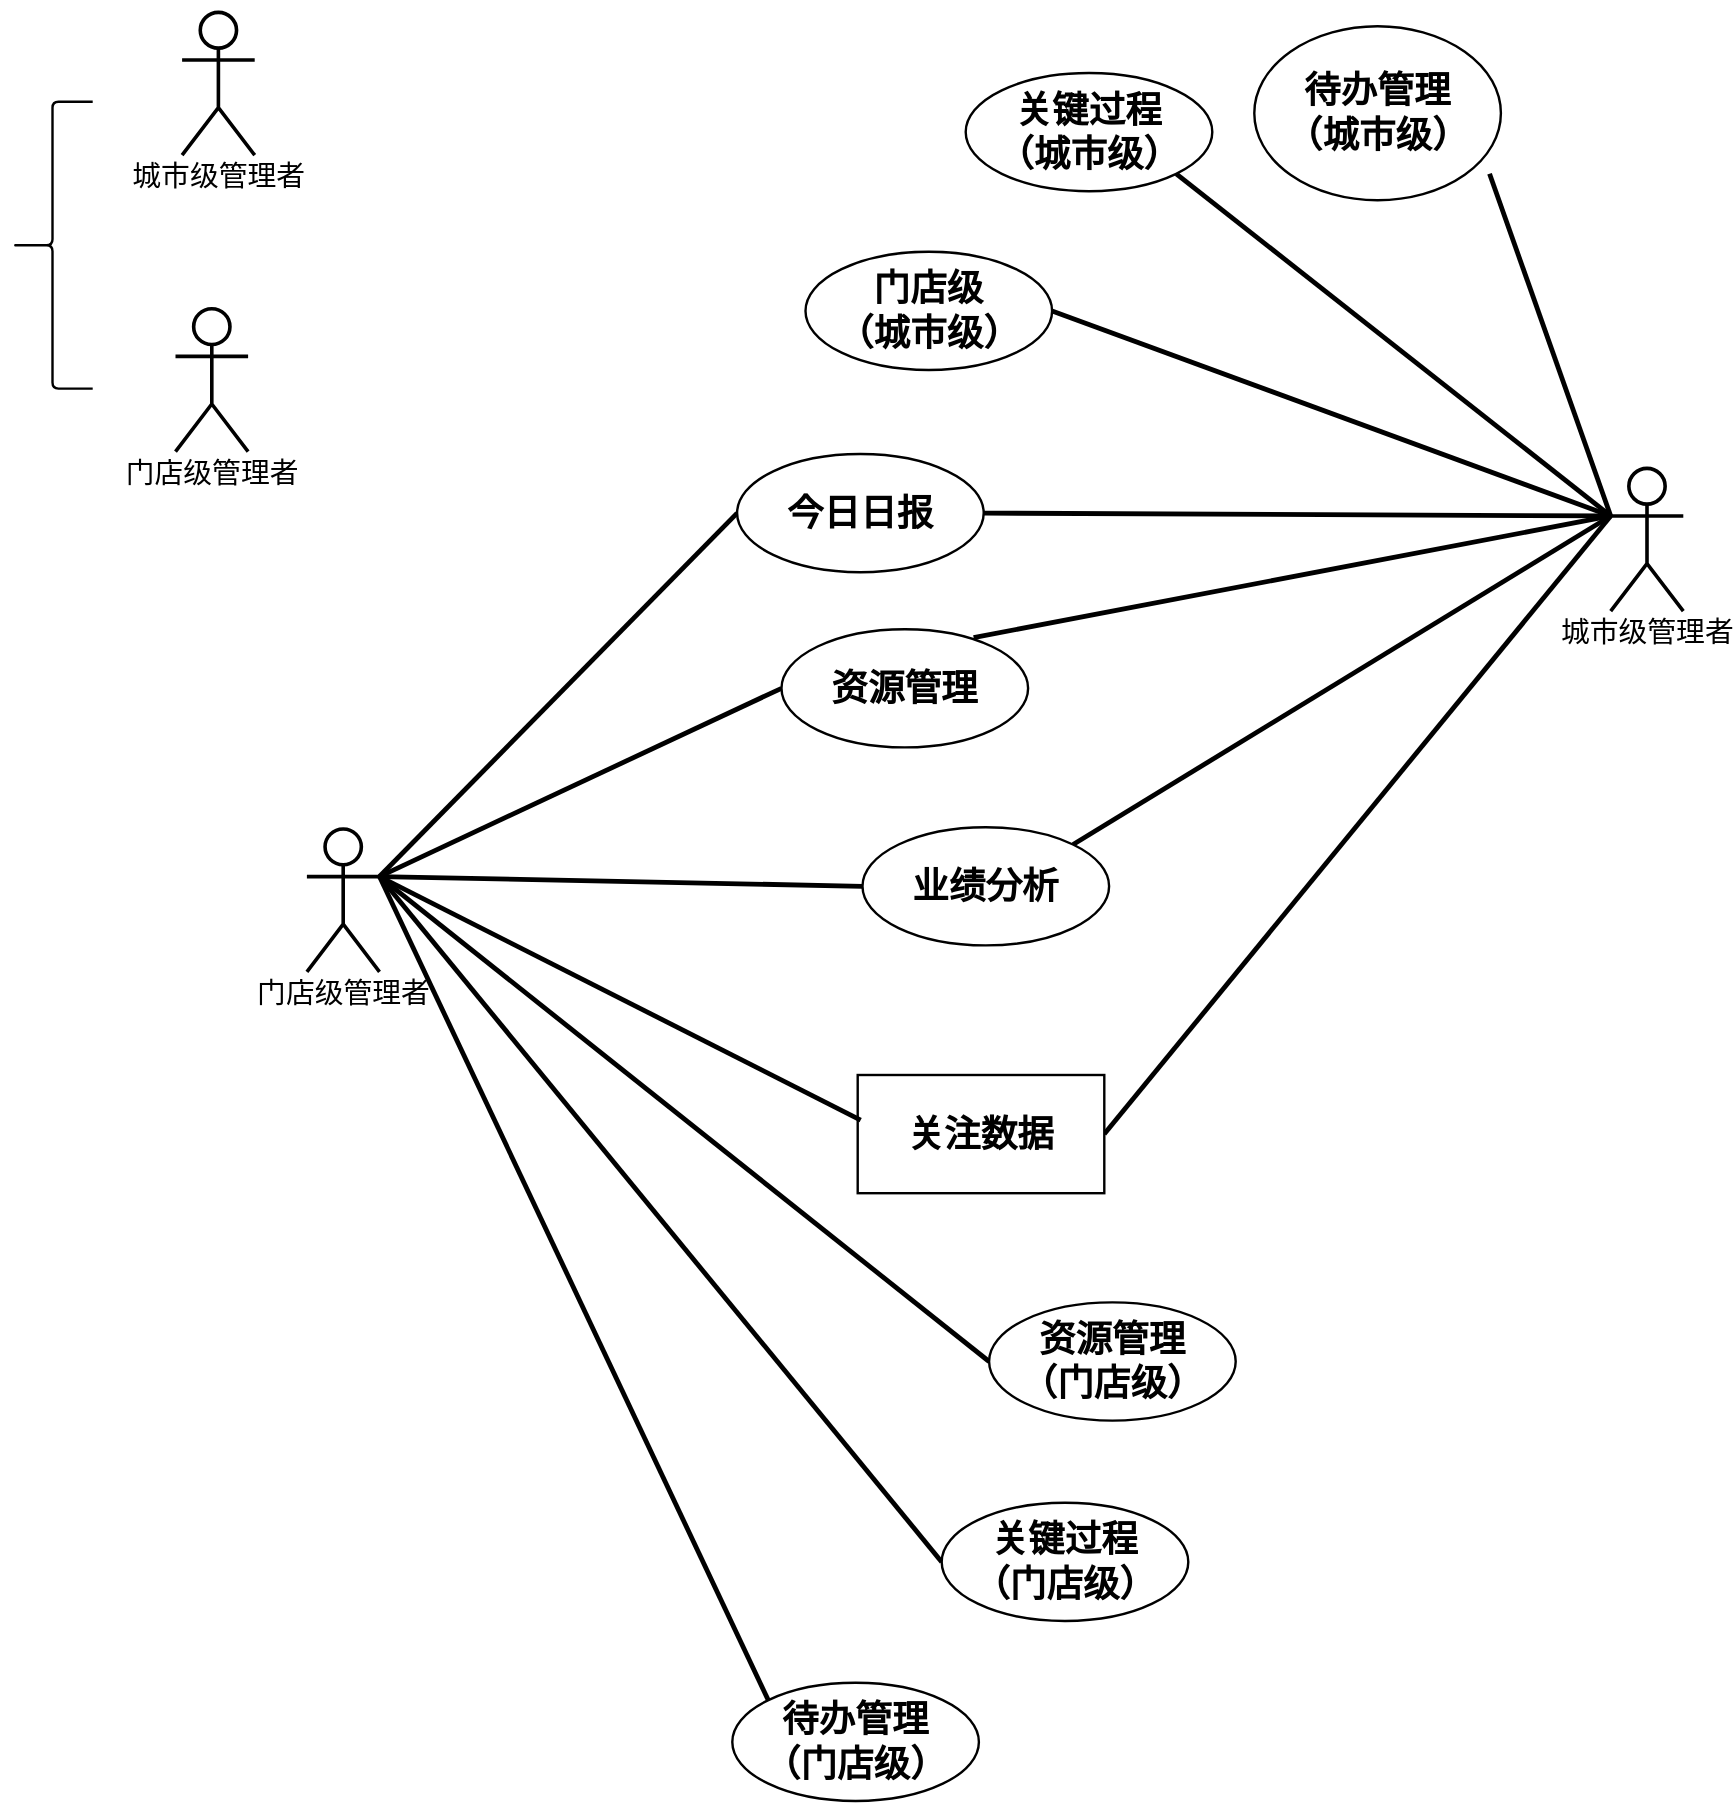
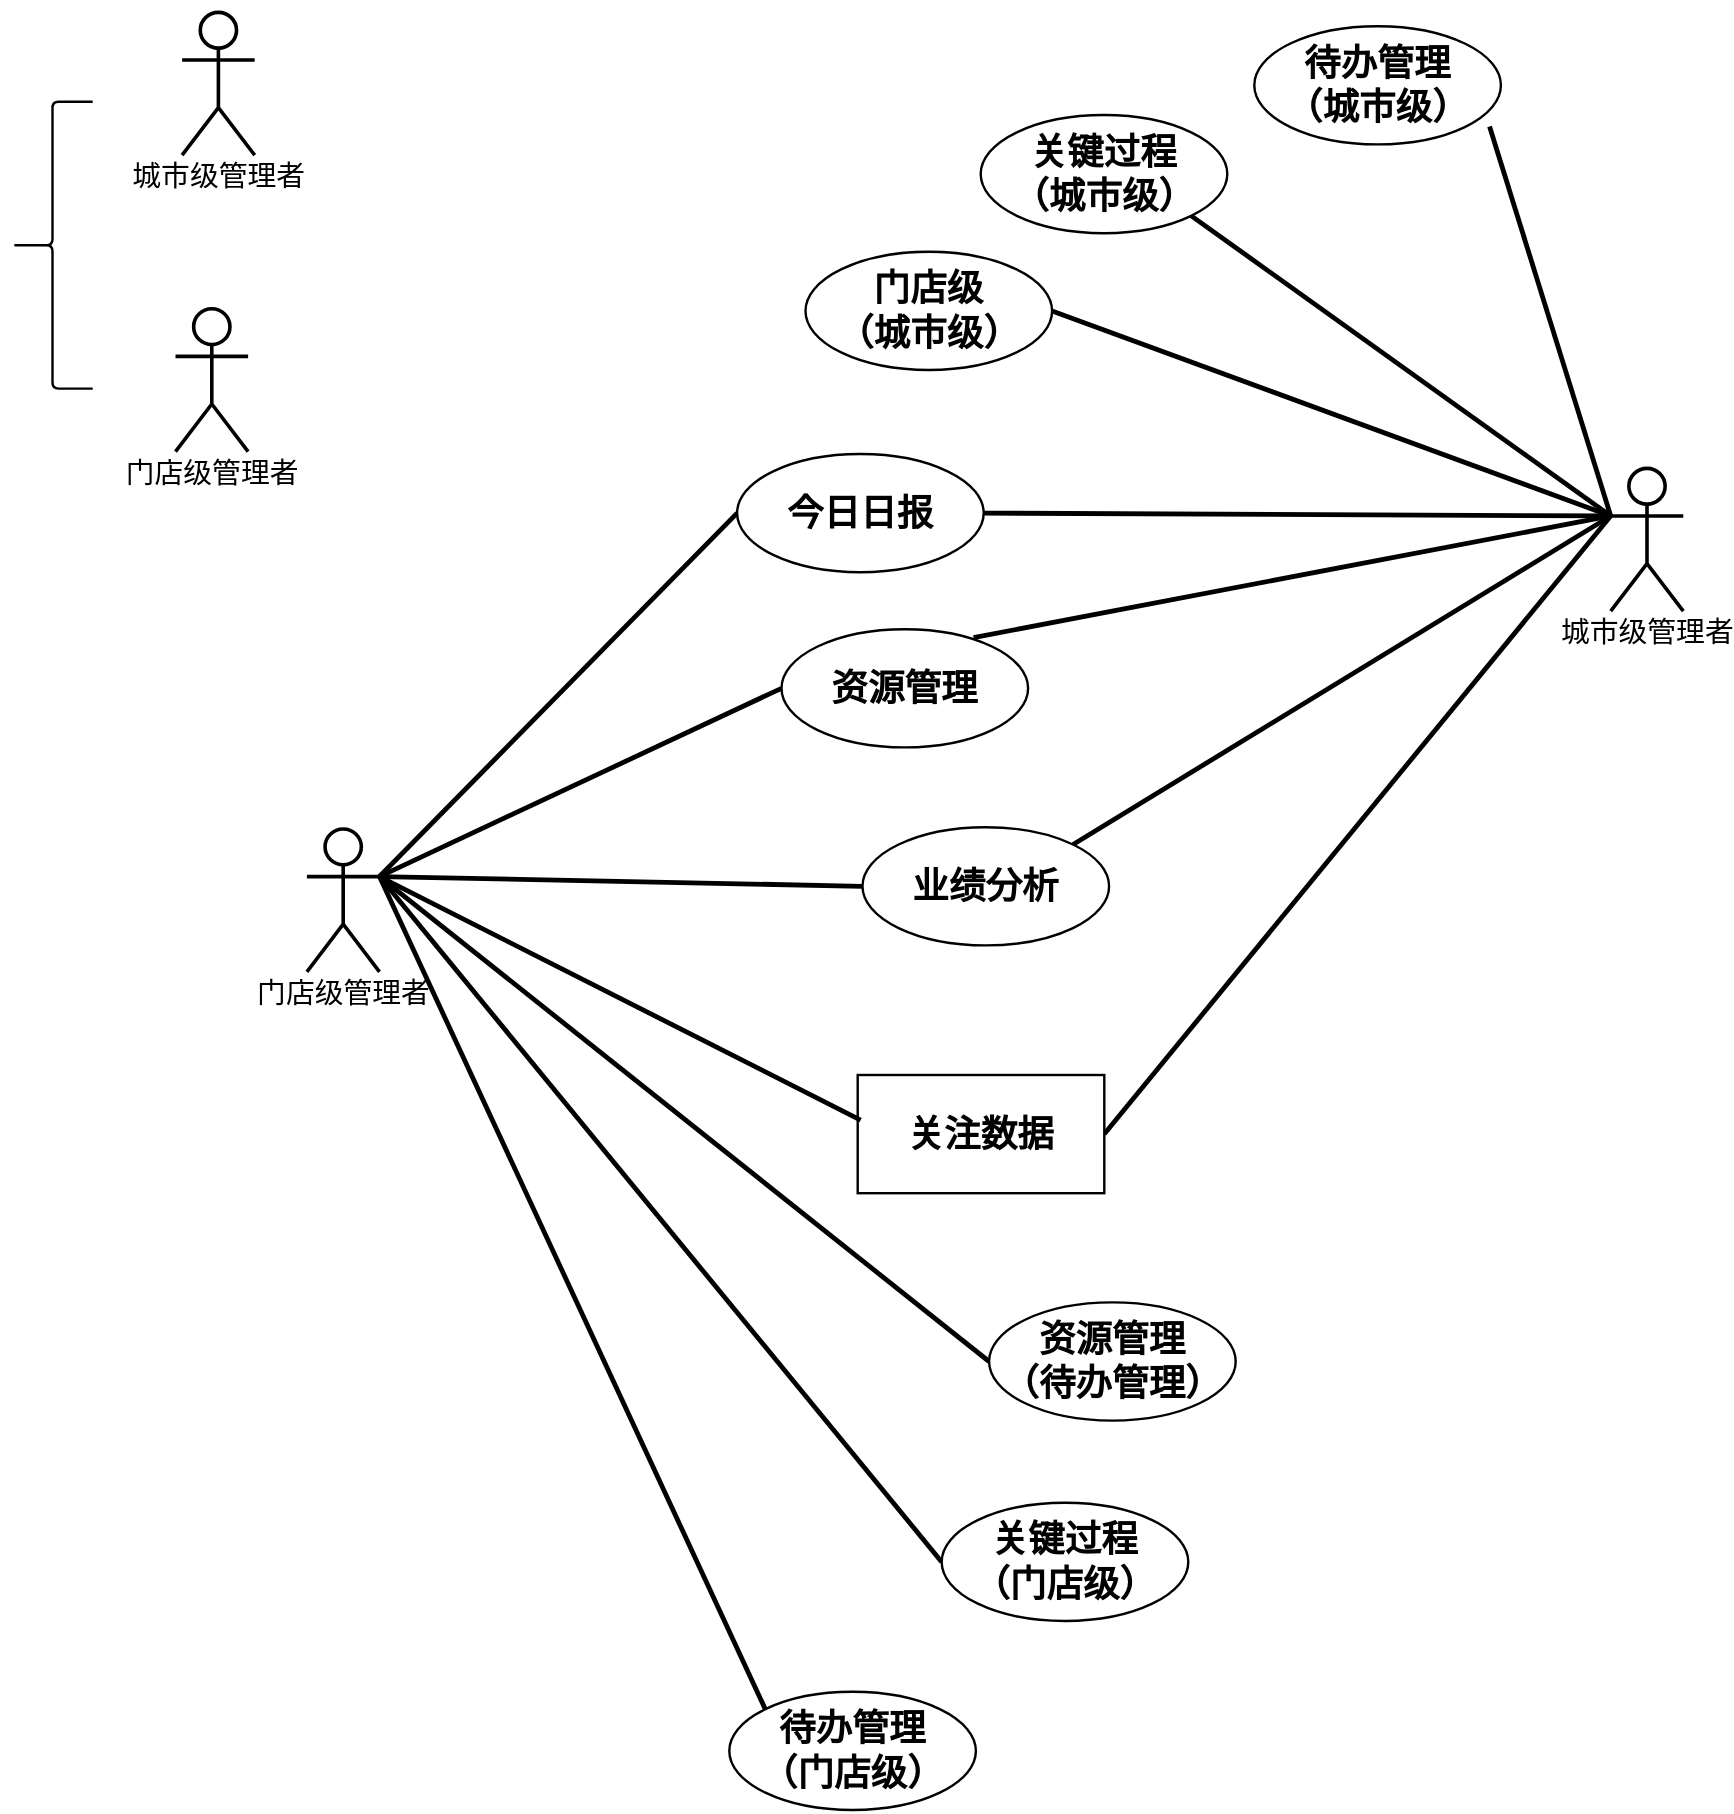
node "待办管理 （城市级）": size 247x174 -> 247x118
node "关键过程 （城市级）": moved (1089, 132) -> (1104, 174)
node "资源管理 （门店级）": label "资源管理 （门店级）" -> "资源管理 （待办管理）"
node "待办管理 （门店级）": moved (856, 1742) -> (853, 1751)
